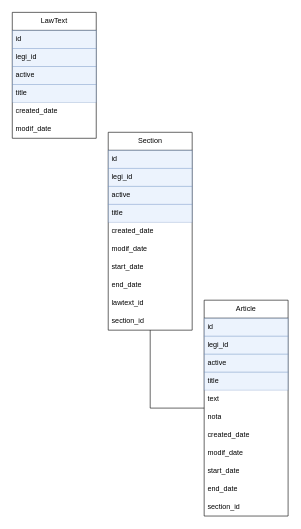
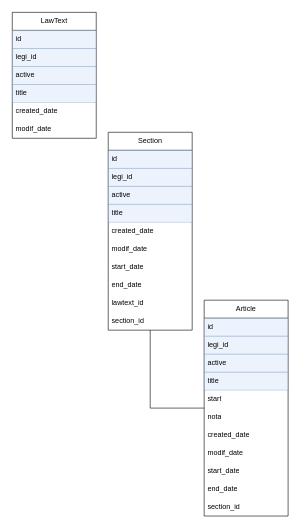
node "text": label "text" -> "start"
